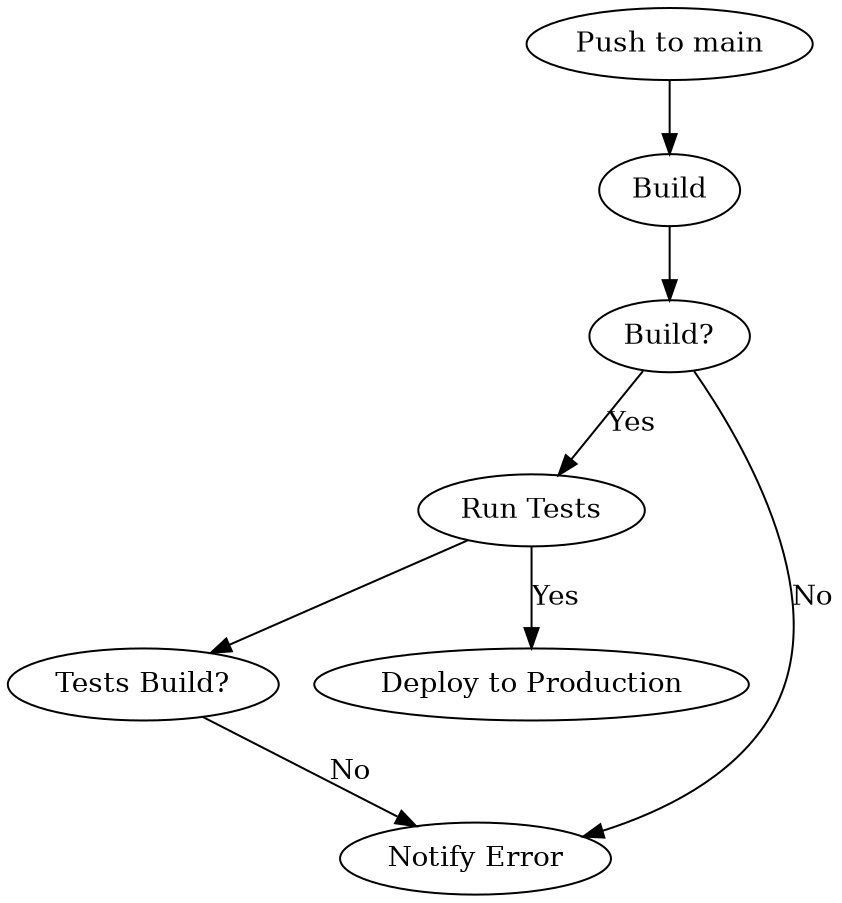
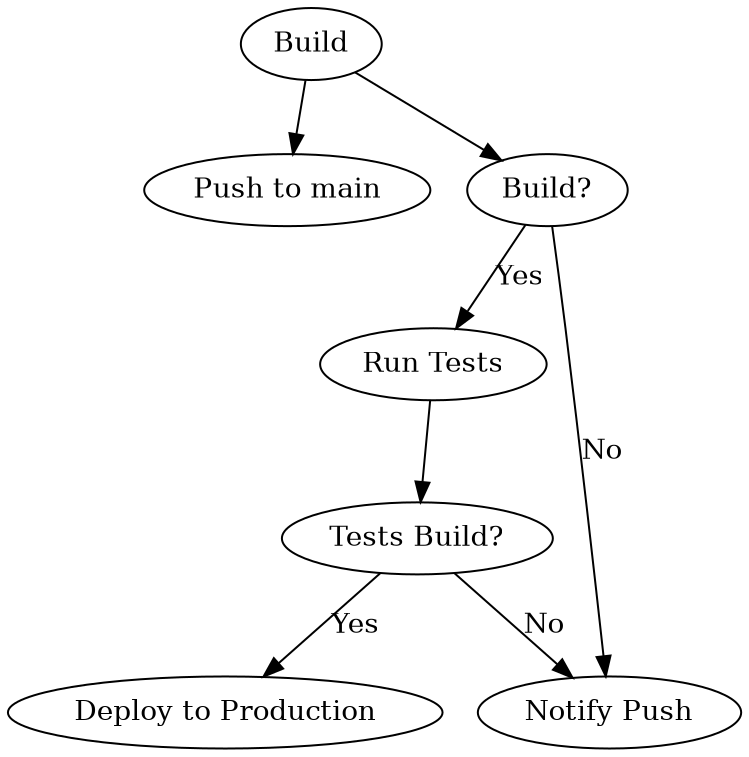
edge "Push to main" -> "Build": reversed
edge "Run Tests" -> "Deploy to Production": now "Tests Build?" -> "Deploy to Production"
node "Notify Error": label "Notify Error" -> "Notify Push"
